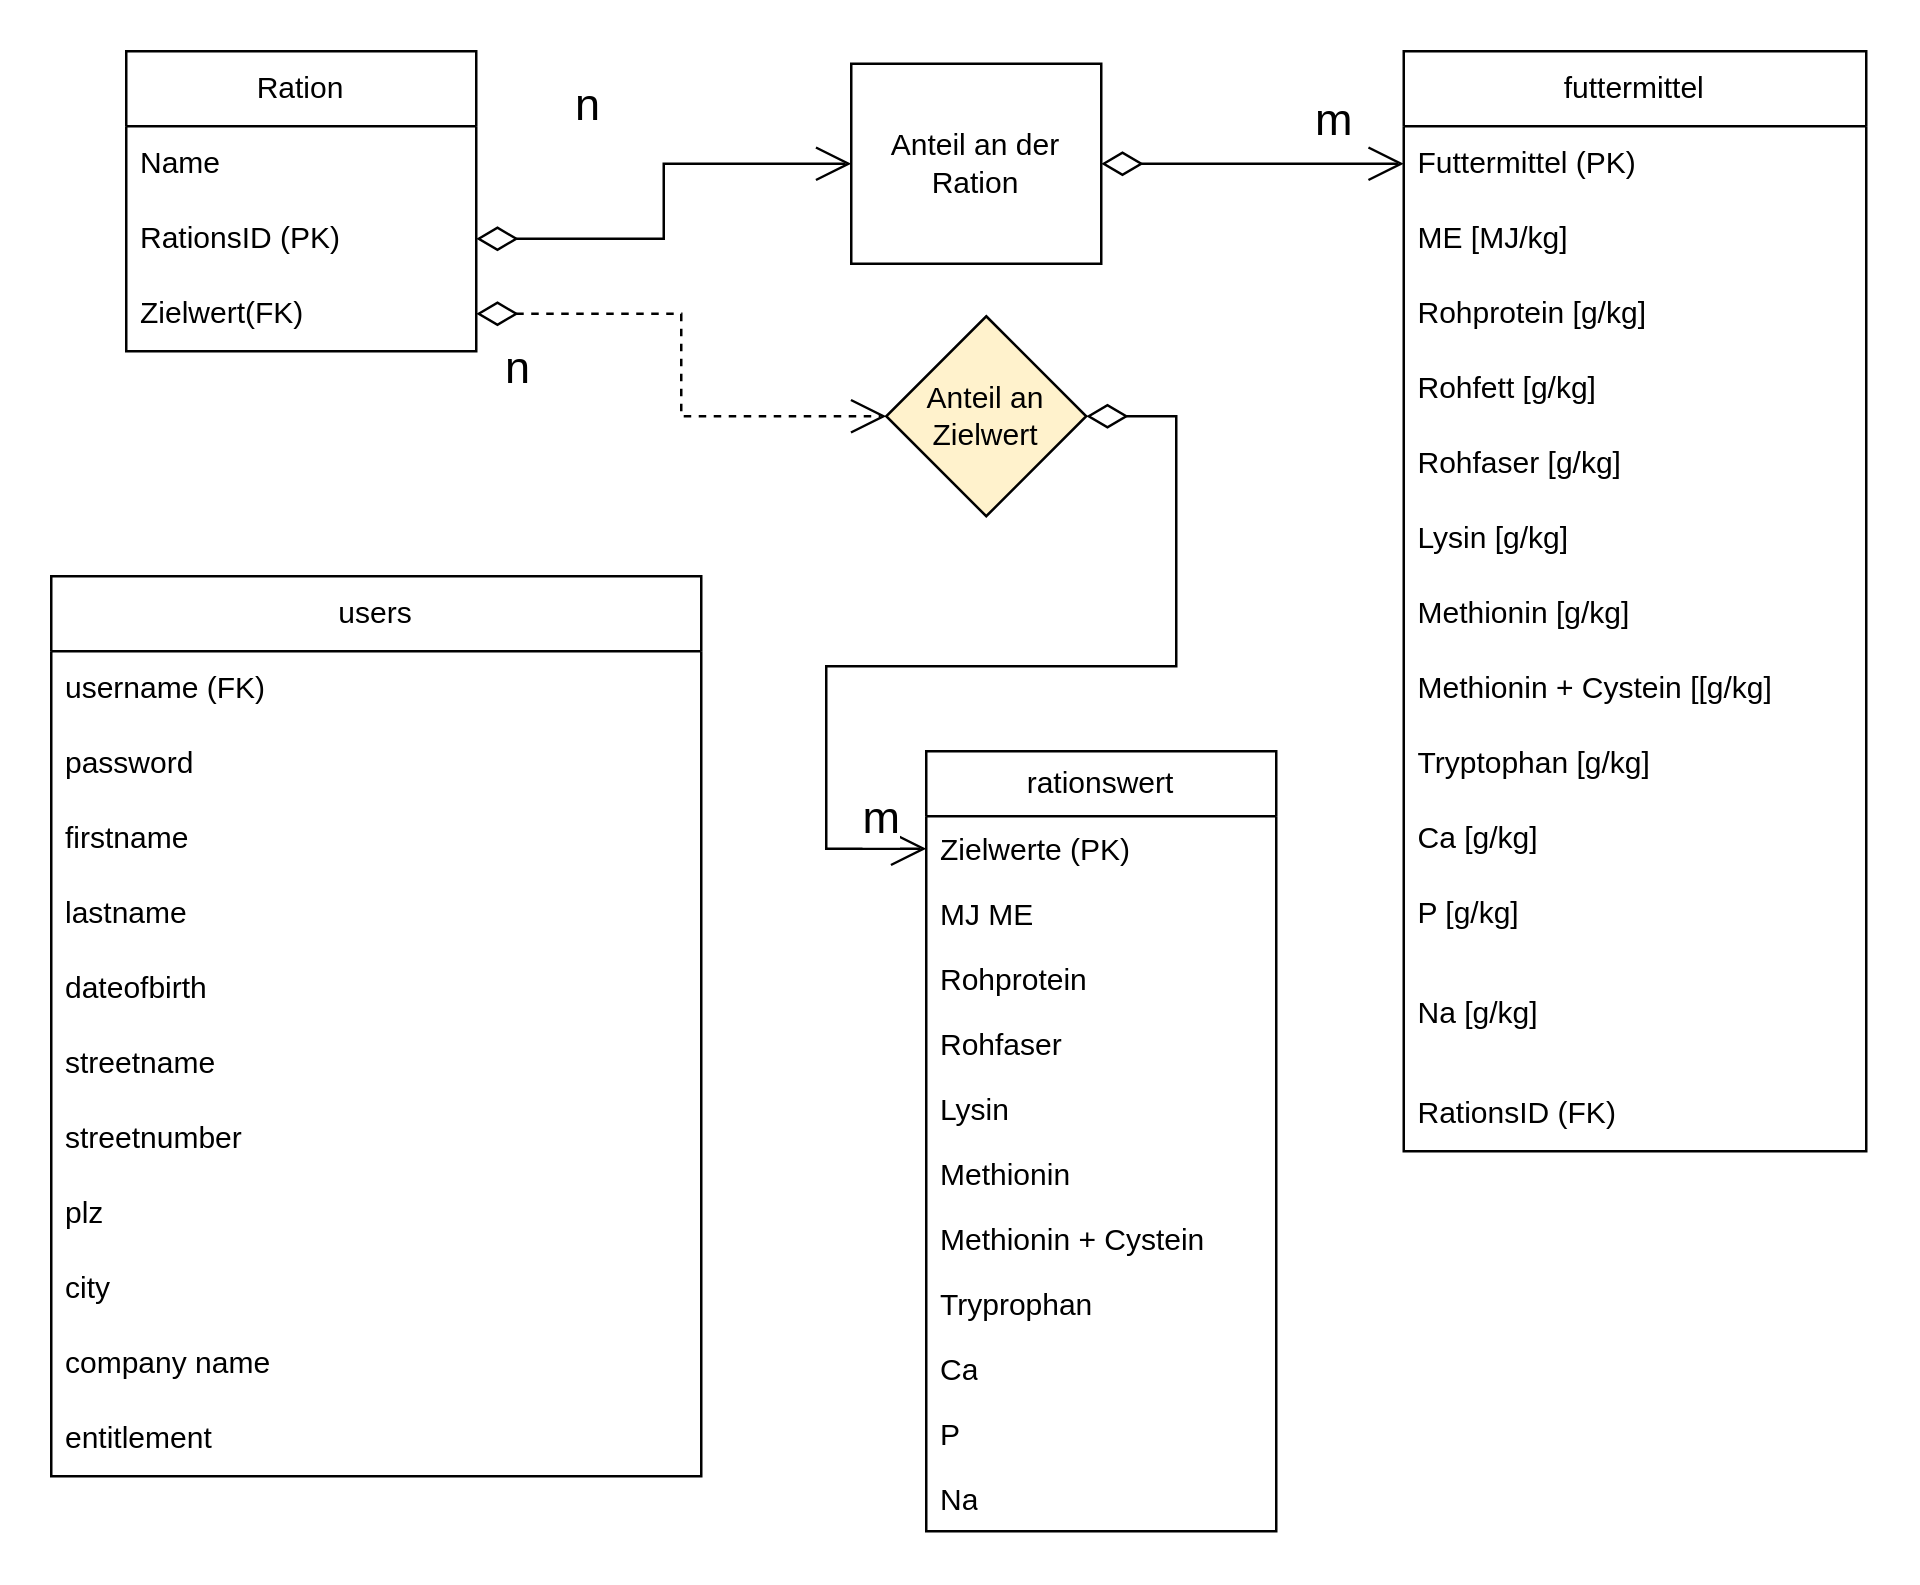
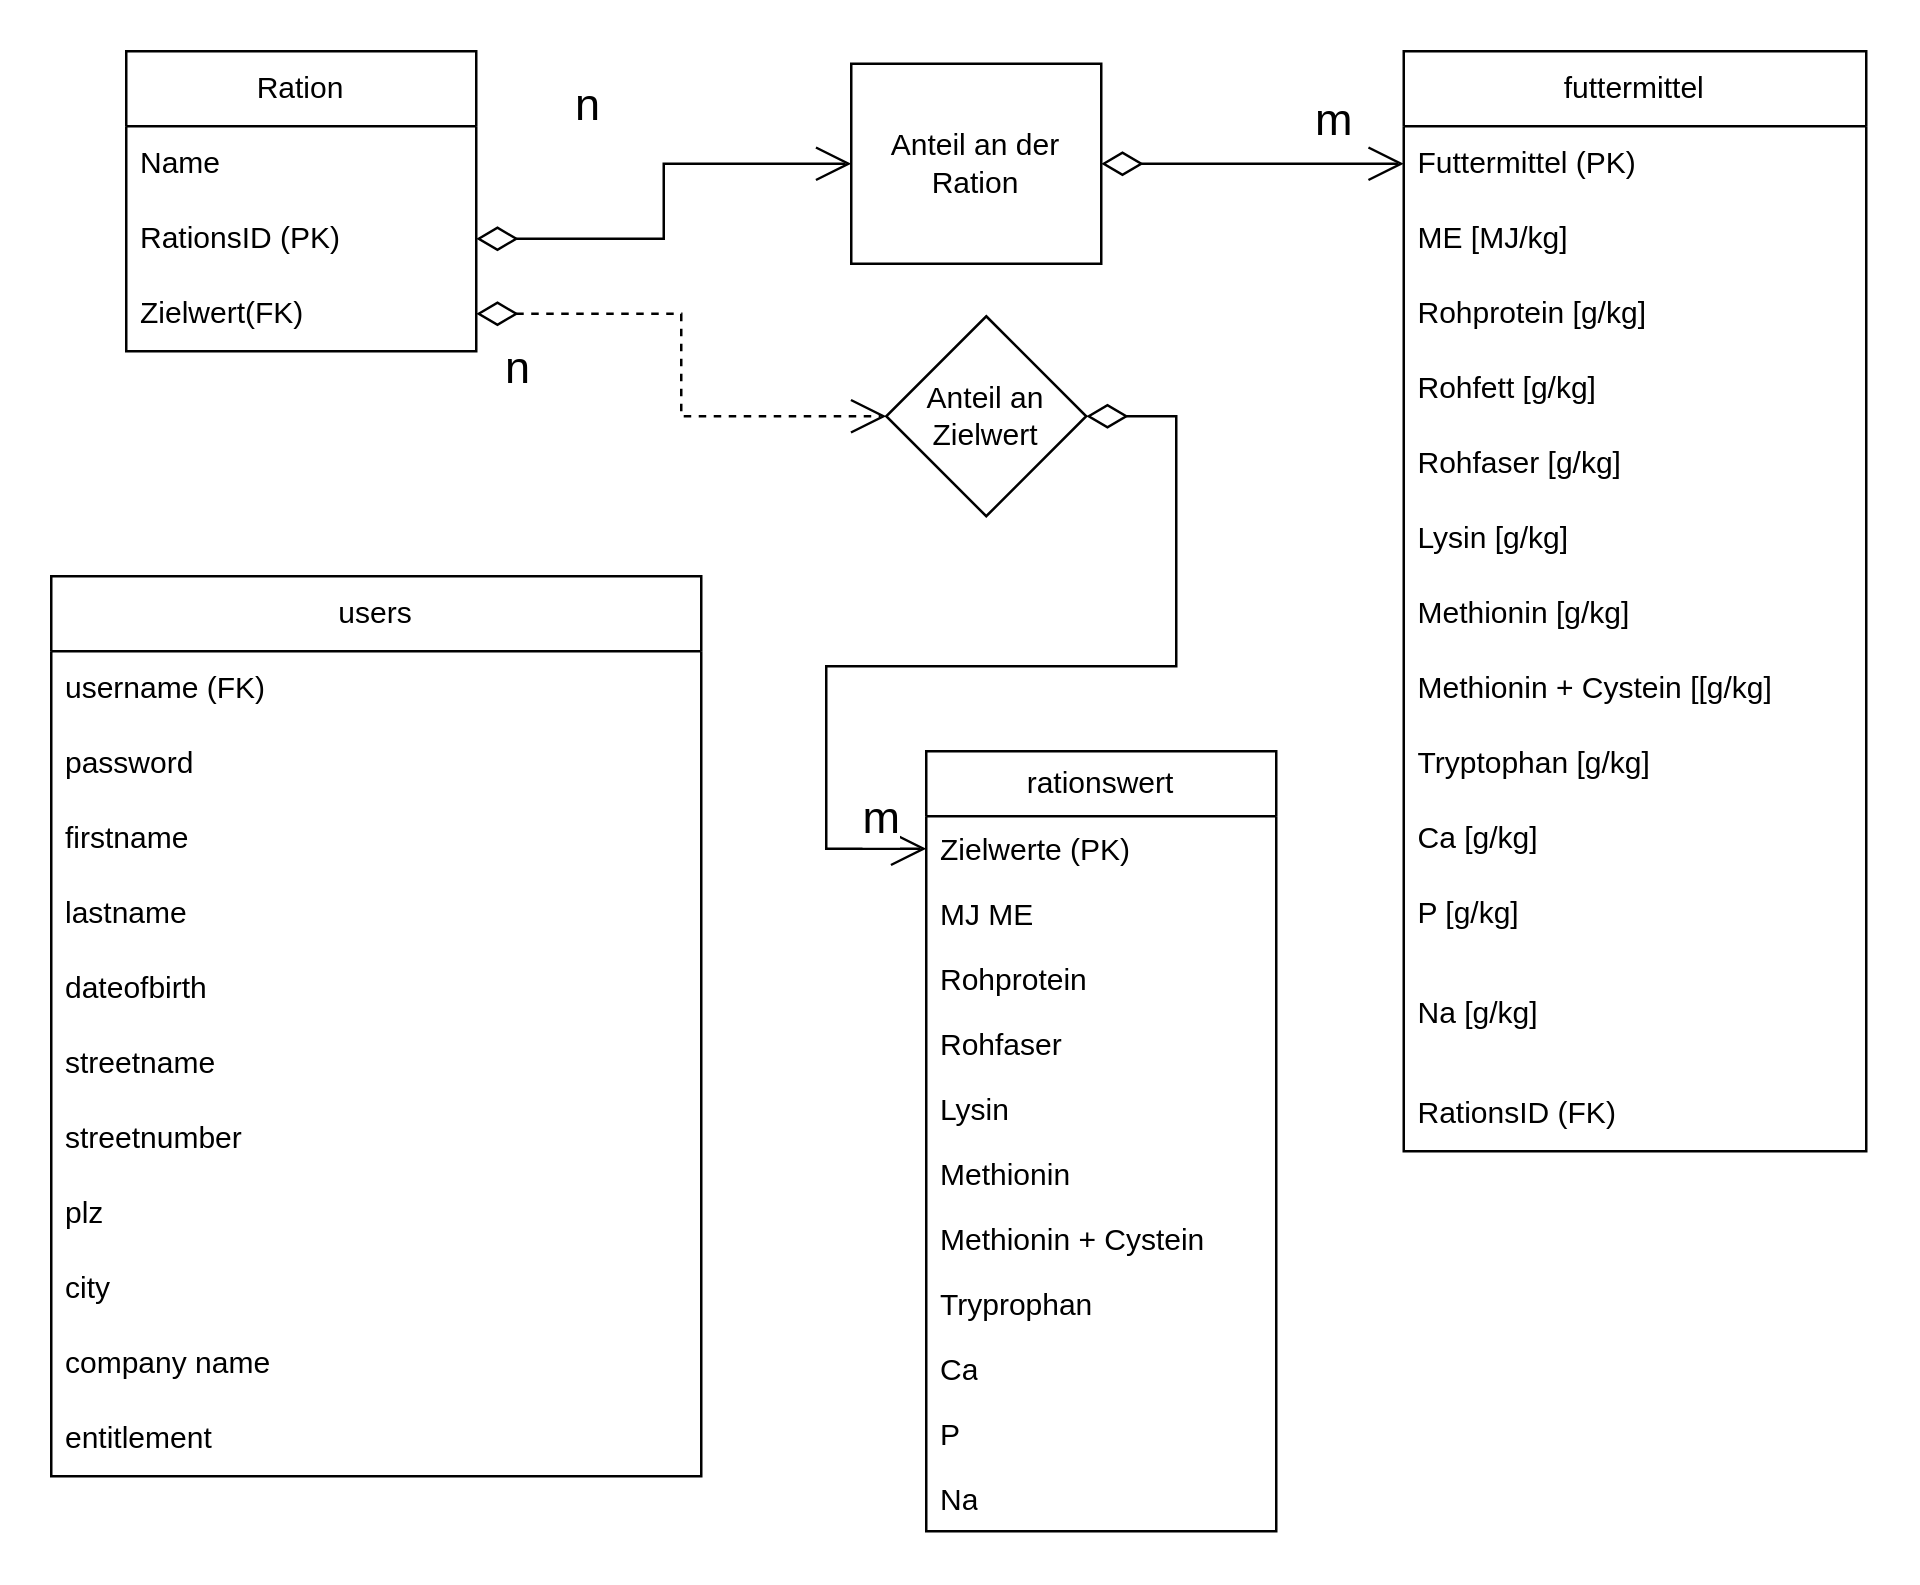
node "Anteil an Zielwert": fillcolor #fff2cc -> #ffffff
